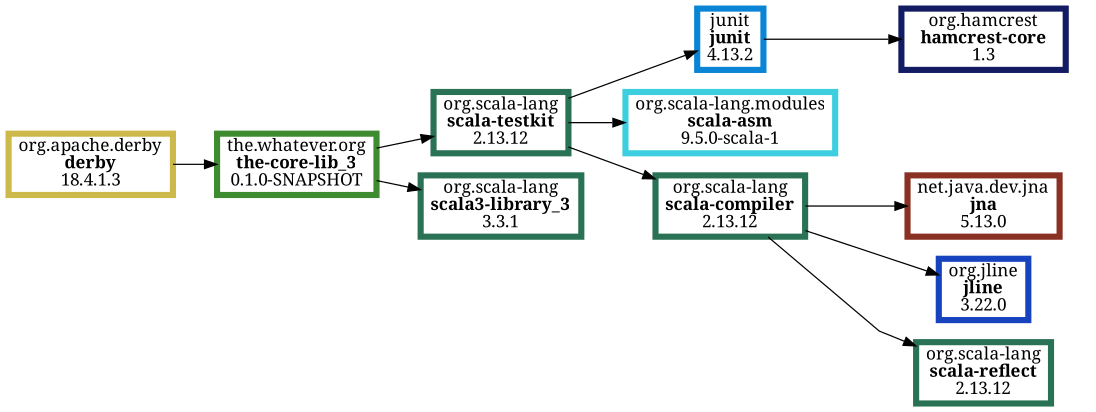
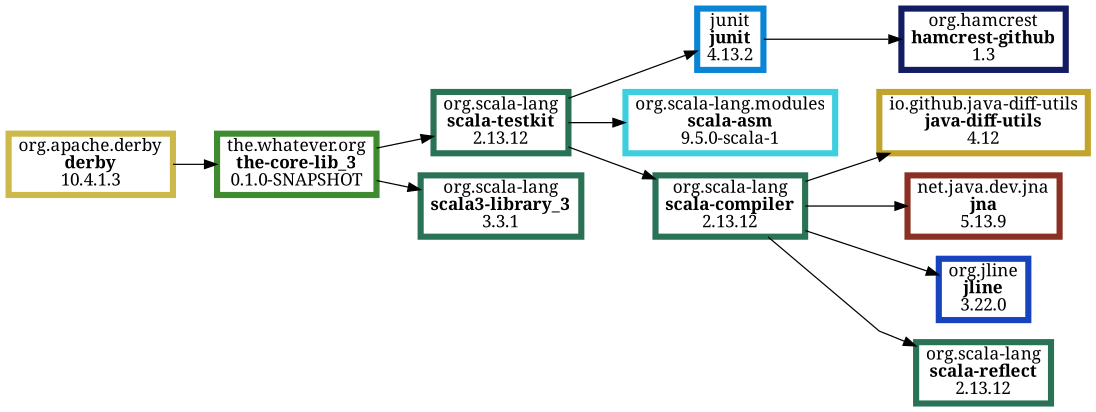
node "org.hamcrest": text "hamcrest-core" -> "hamcrest-github"
node "io.github.java-diff-utils": added
node "org.apache.derby": text "18.4.1.3" -> "10.4.1.3"
node "net.java.dev.jna": text "5.13.0" -> "5.13.9"
